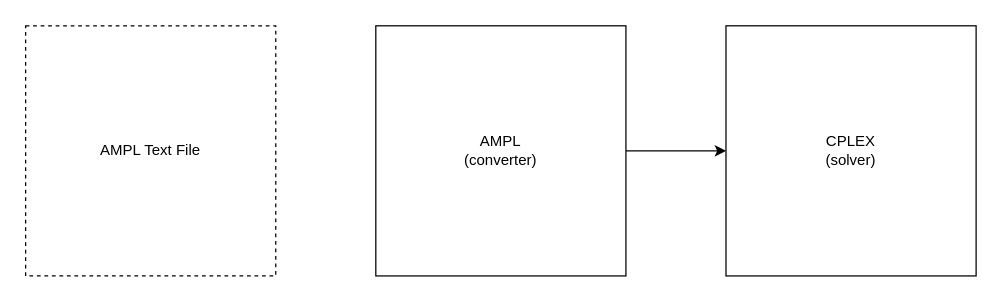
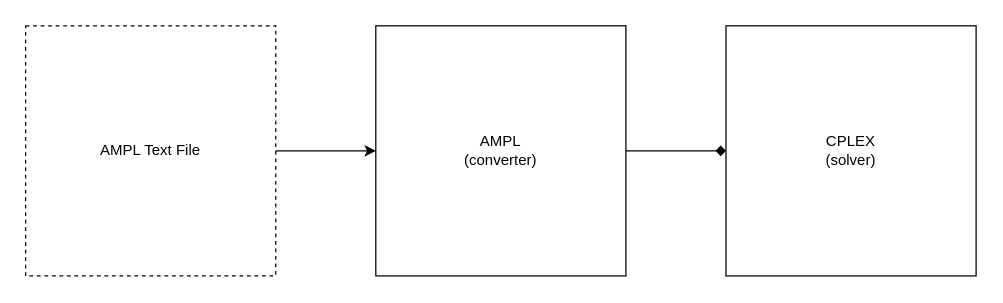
edge "AMPL Text File" -> "AMPL (converter)": added
edge "AMPL (converter)" -> "CPLEX (solver)": arrowhead classic -> diamond
